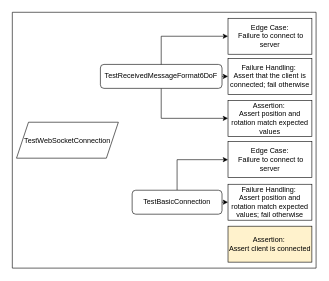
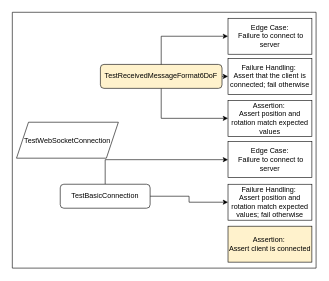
node "TestReceivedMessageFormat6DoF": fillcolor #ffffff -> #fff2cc
node "TestBasicConnection": moved (177, 203) -> (105, 197)
